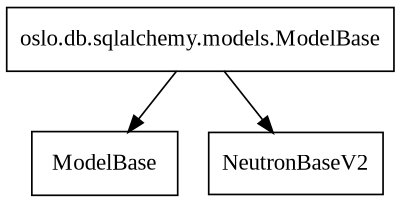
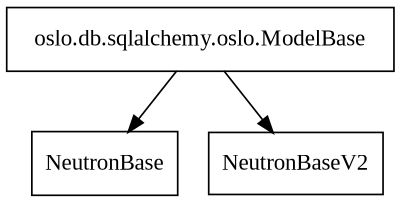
node "oslo.db.sqlalchemy.models.ModelBase": label "oslo.db.sqlalchemy.models.ModelBase" -> "oslo.db.sqlalchemy.oslo.ModelBase"
node "ModelBase": label "ModelBase" -> "NeutronBase"
